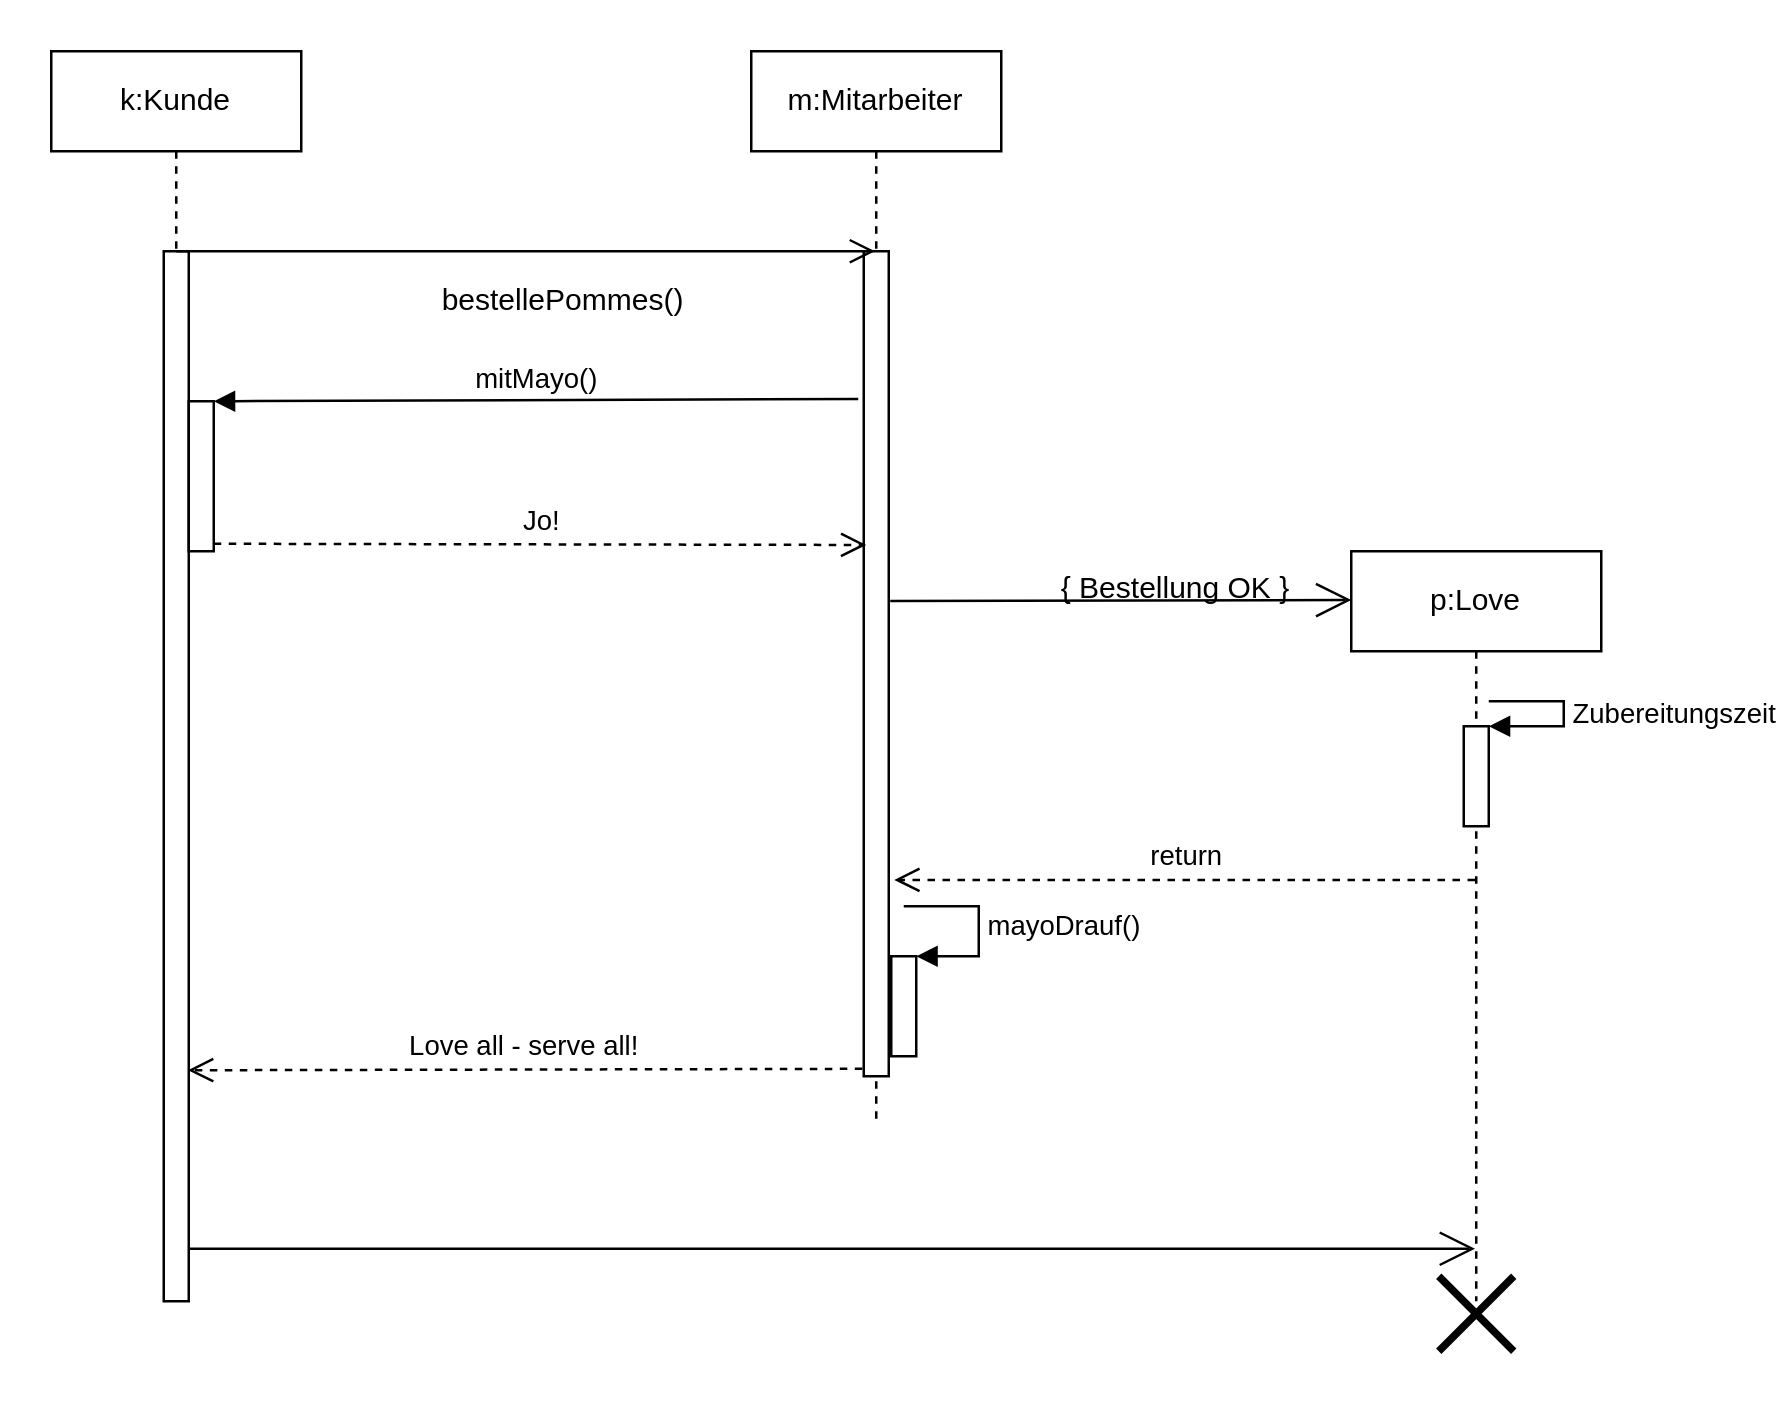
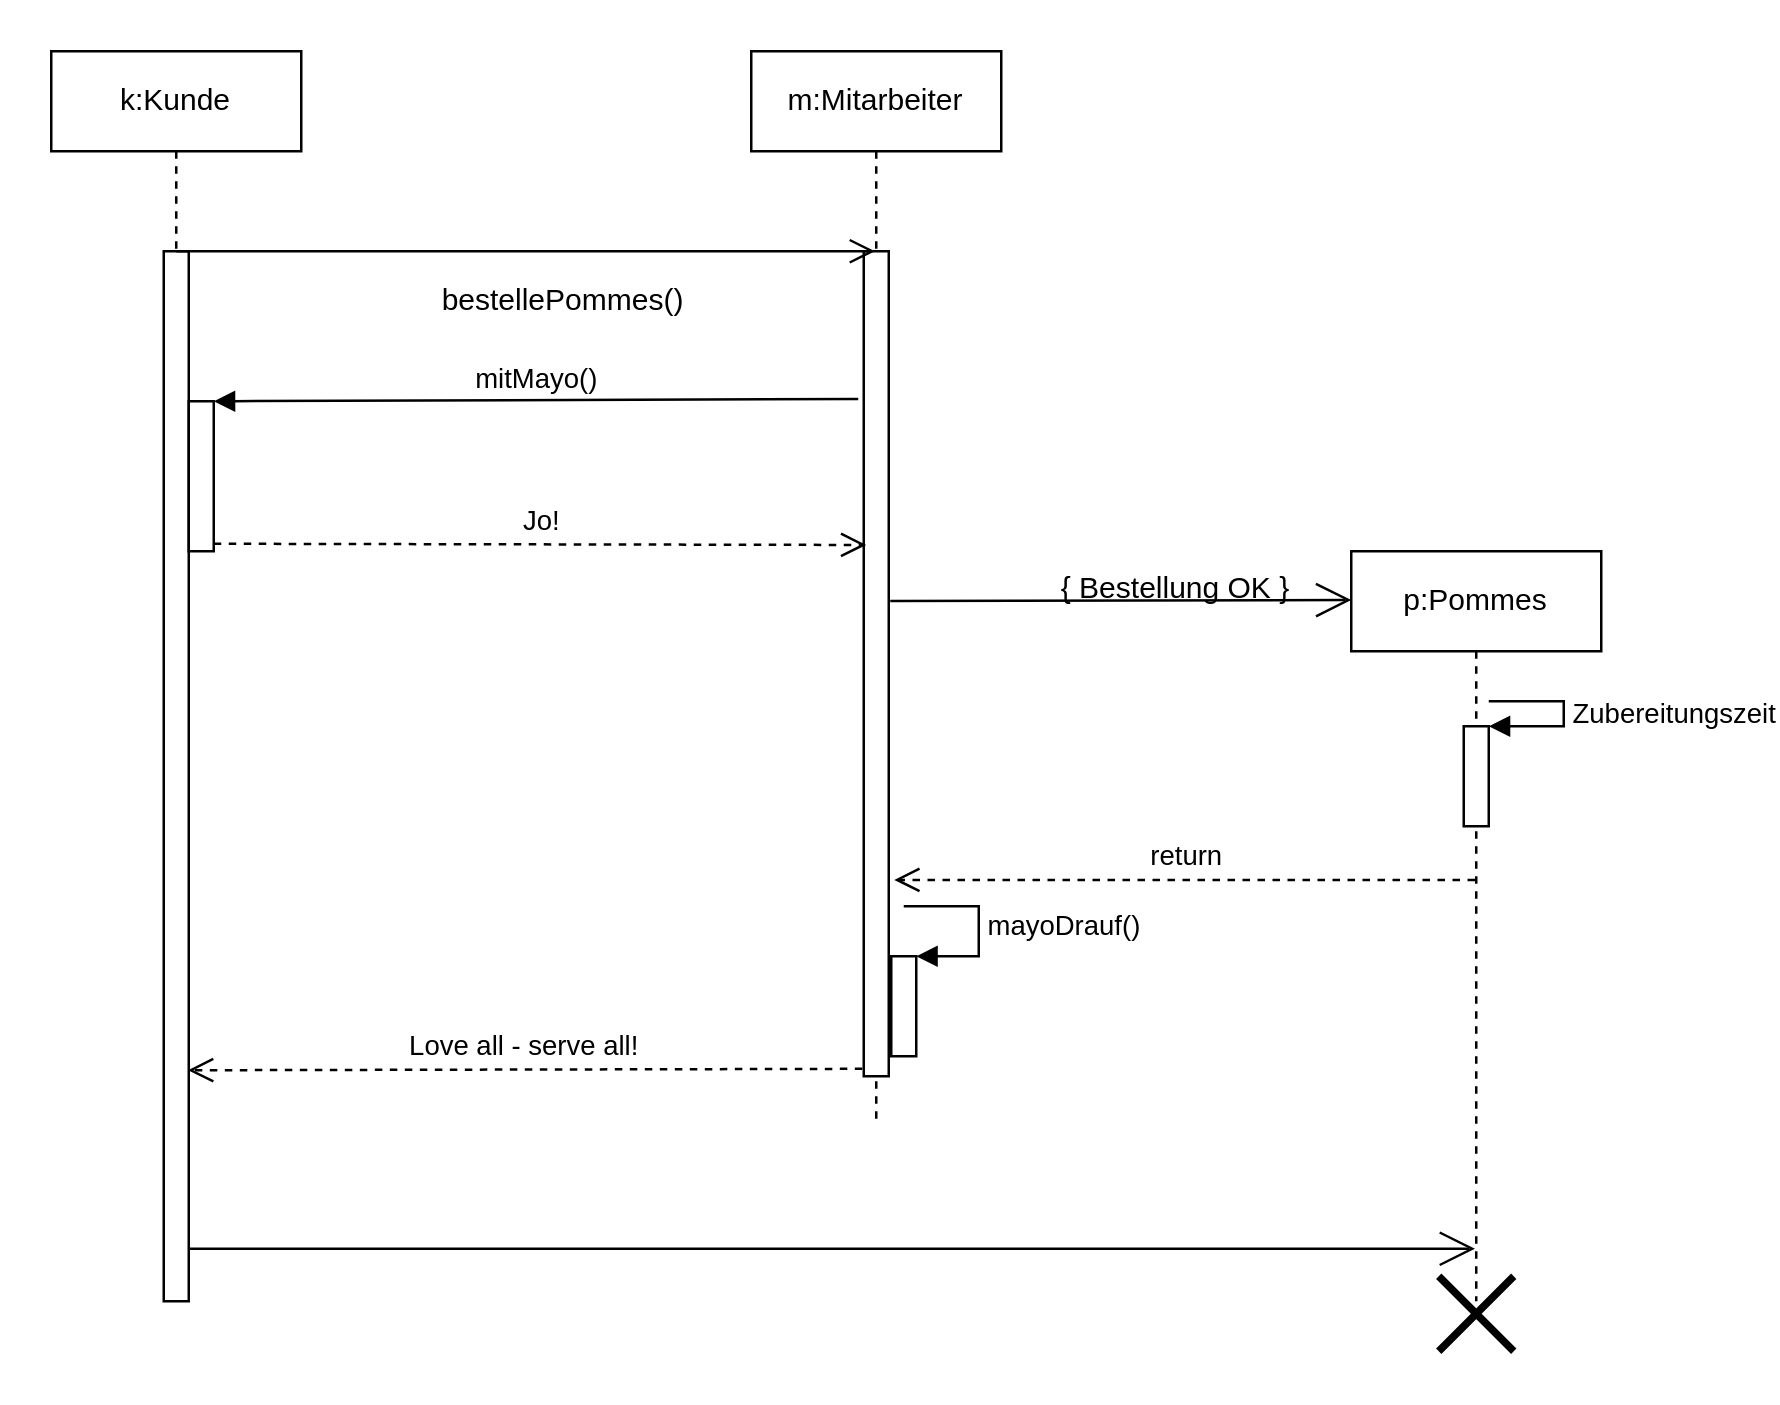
node "p:Love": label "p:Love" -> "p:Pommes"
